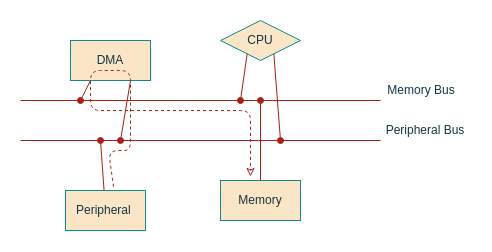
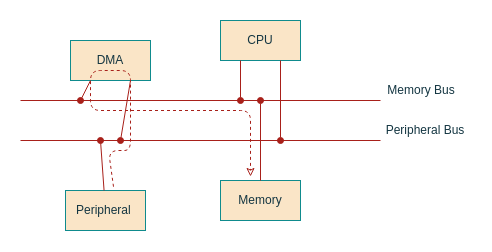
node "CPU": shape diamond -> rectangle
